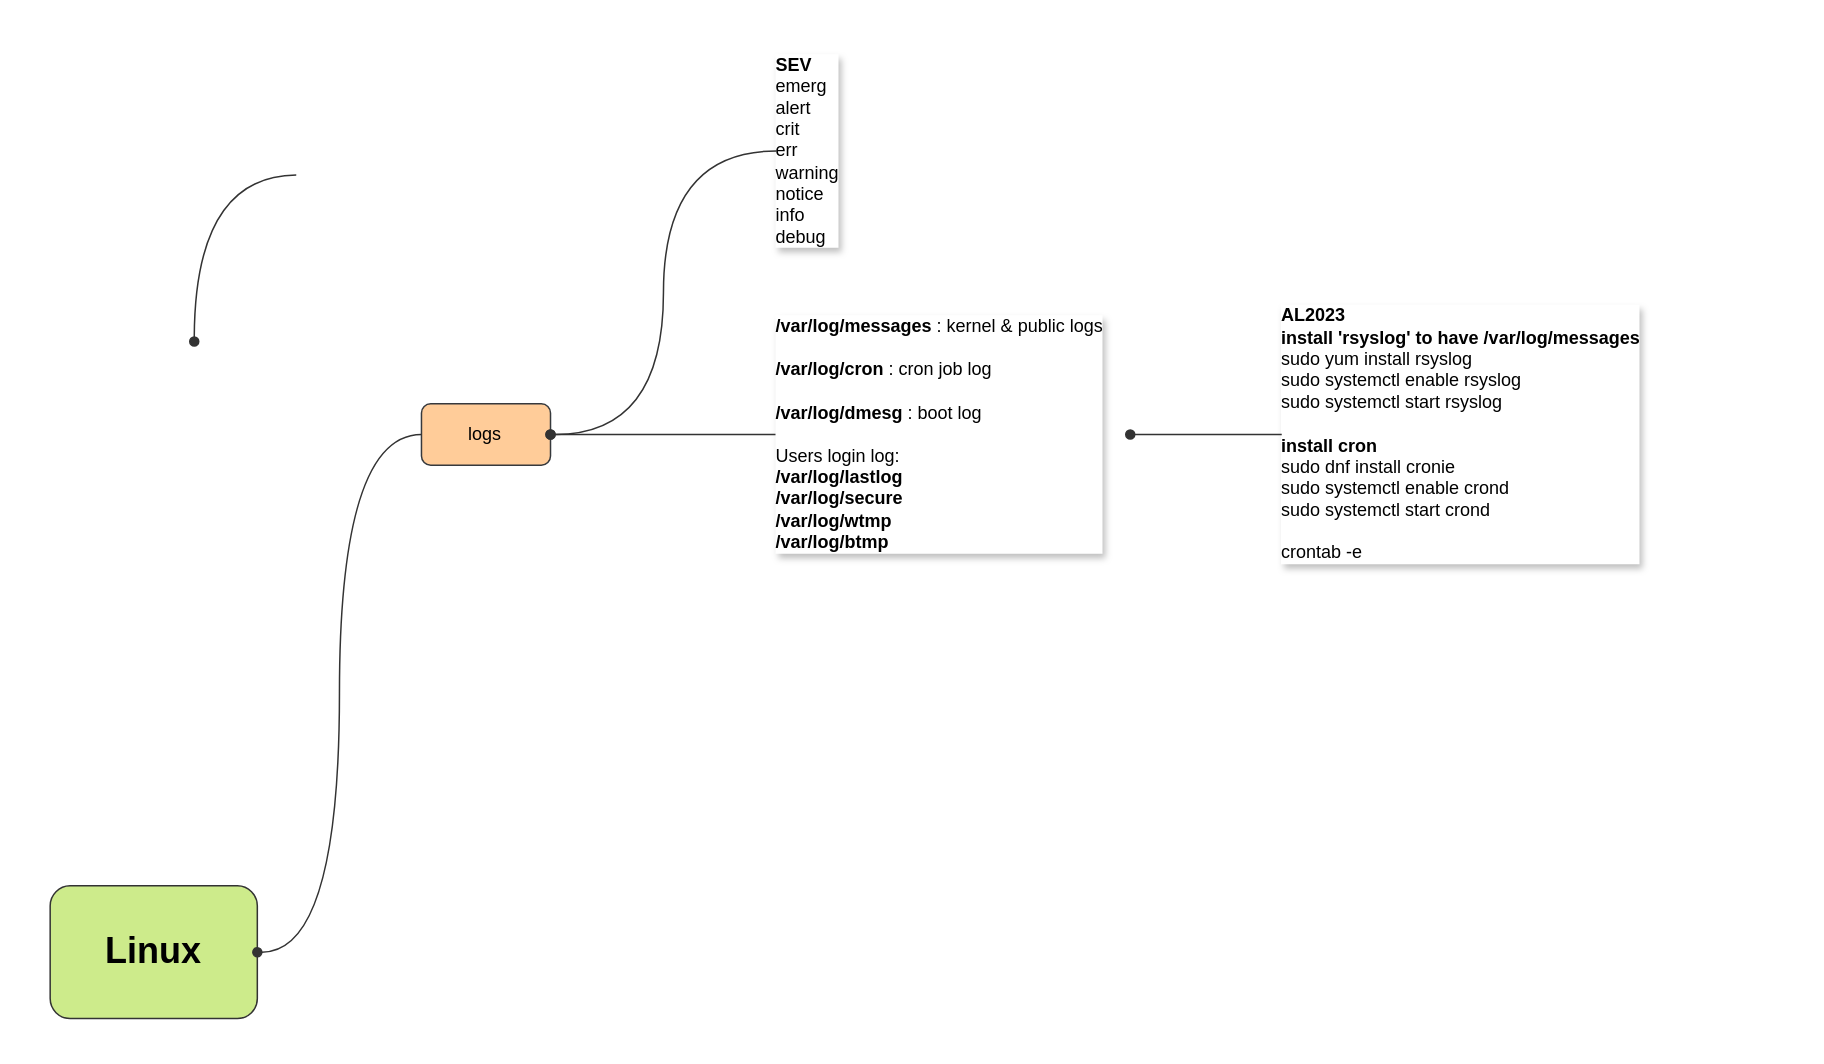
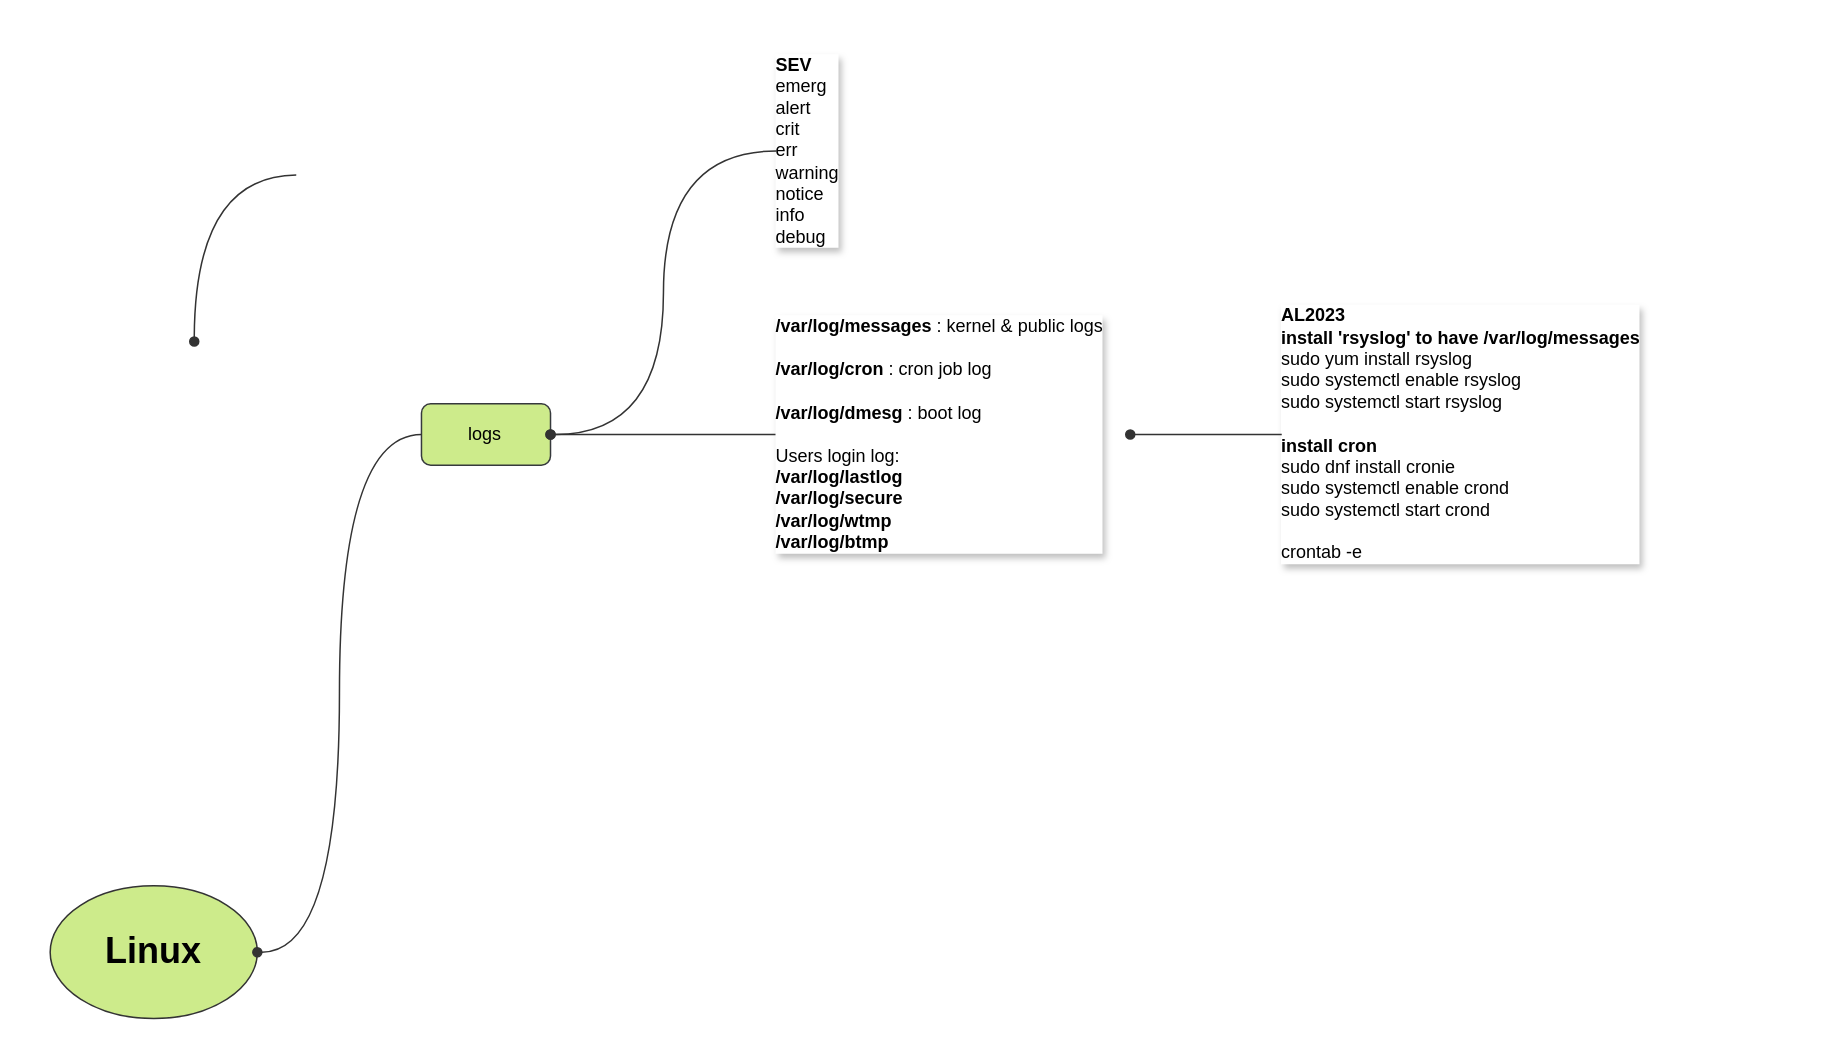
node "logs": fillcolor #ffcc99 -> #cdeb8b
node "Linux": shape rounded rectangle -> ellipse
